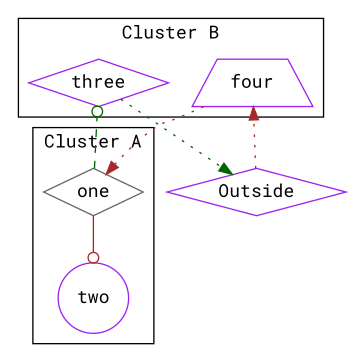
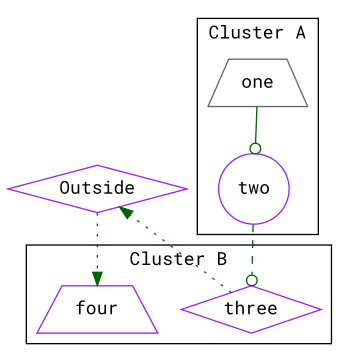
edge "four" -> "one": removed
edge "one" -> "three": now "two" -> "three"
edge "Outside" -> "four": color brown -> darkgreen
node "one": shape diamond -> trapezium
edge "one" -> "two": color brown -> darkgreen
